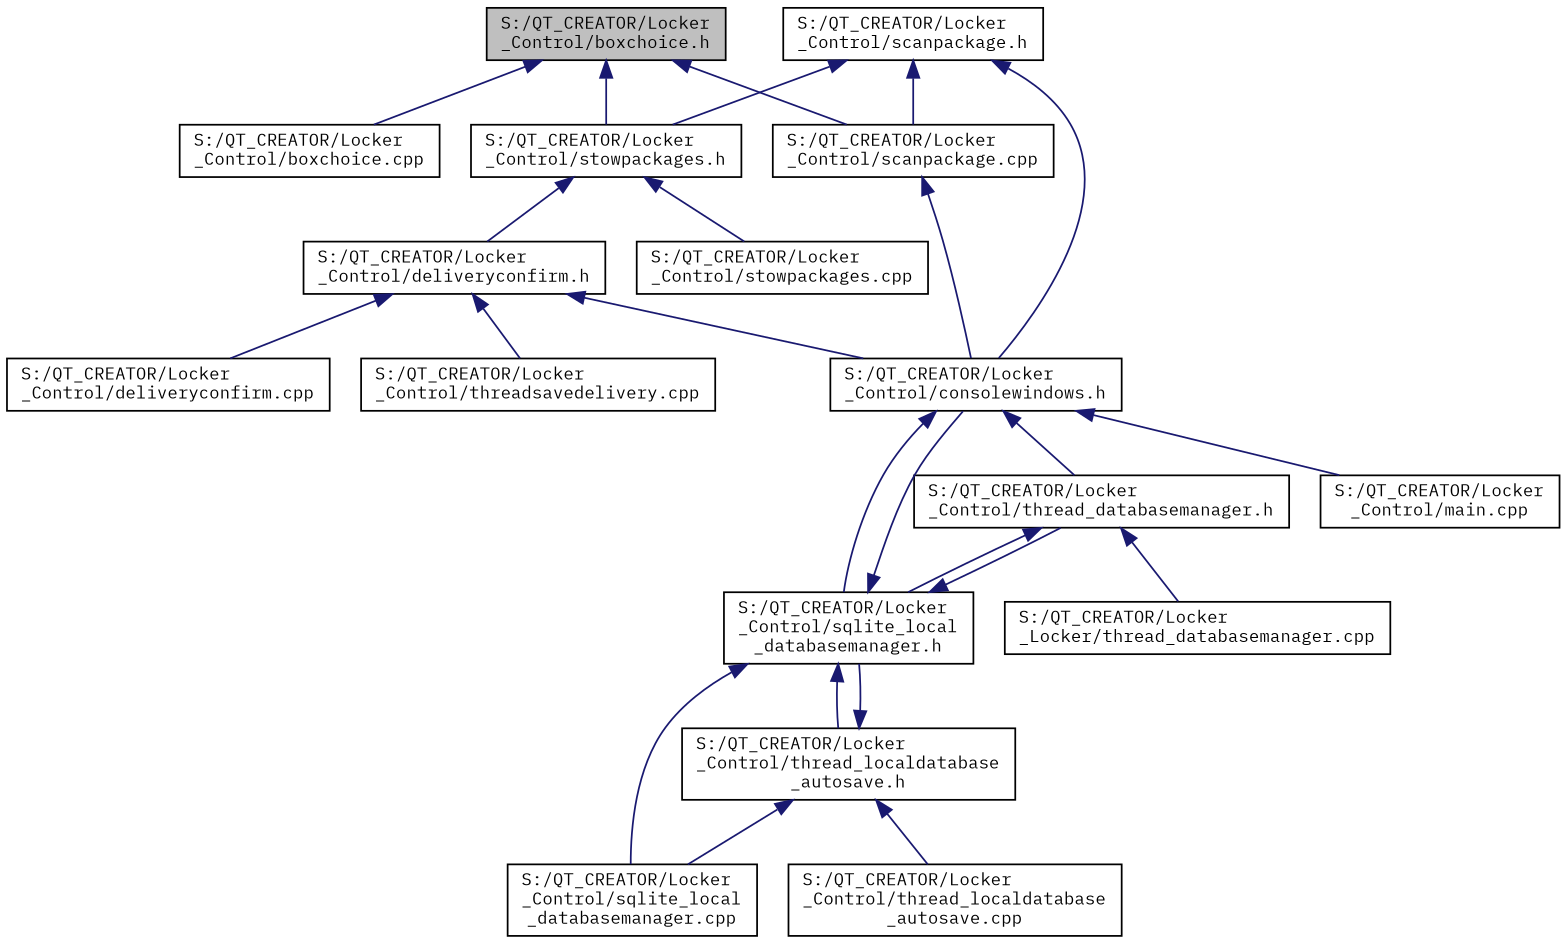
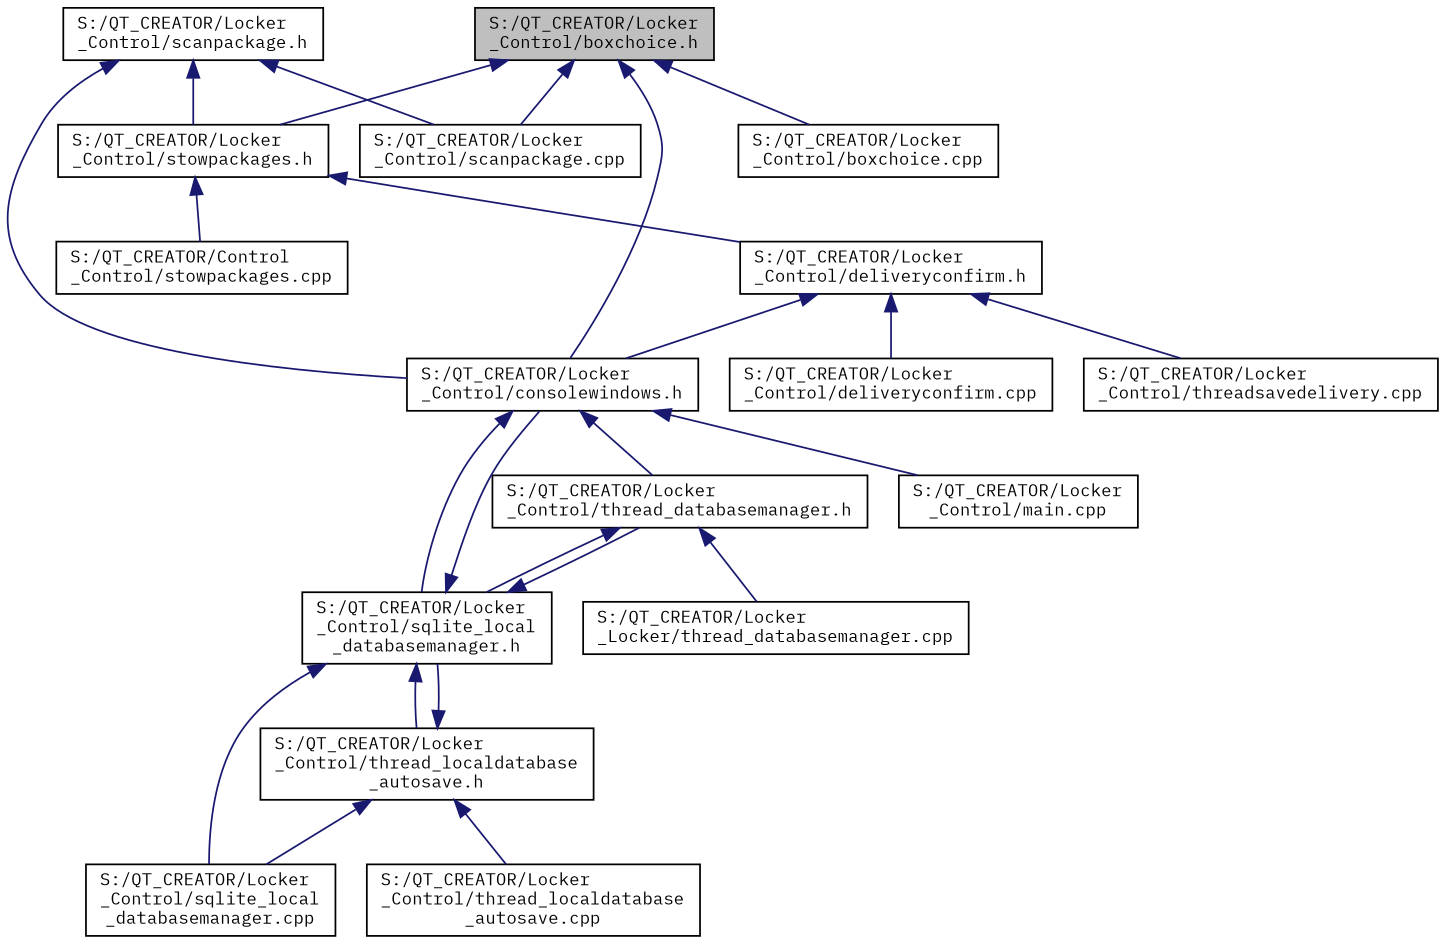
node "S:/QT_CREATOR/Locker _Control/stowpackages.cpp": label "S:/QT_CREATOR/Locker _Control/stowpackages.cpp" -> "S:/QT_CREATOR/Control _Control/stowpackages.cpp"
edge "S:/QT_CREATOR/Locker _Control/consolewindows.h" -> "S:/QT_CREATOR/Locker _Control/scanpackage.cpp": now "S:/QT_CREATOR/Locker _Control/consolewindows.h" -> "S:/QT_CREATOR/Locker _Control/boxchoice.h"
